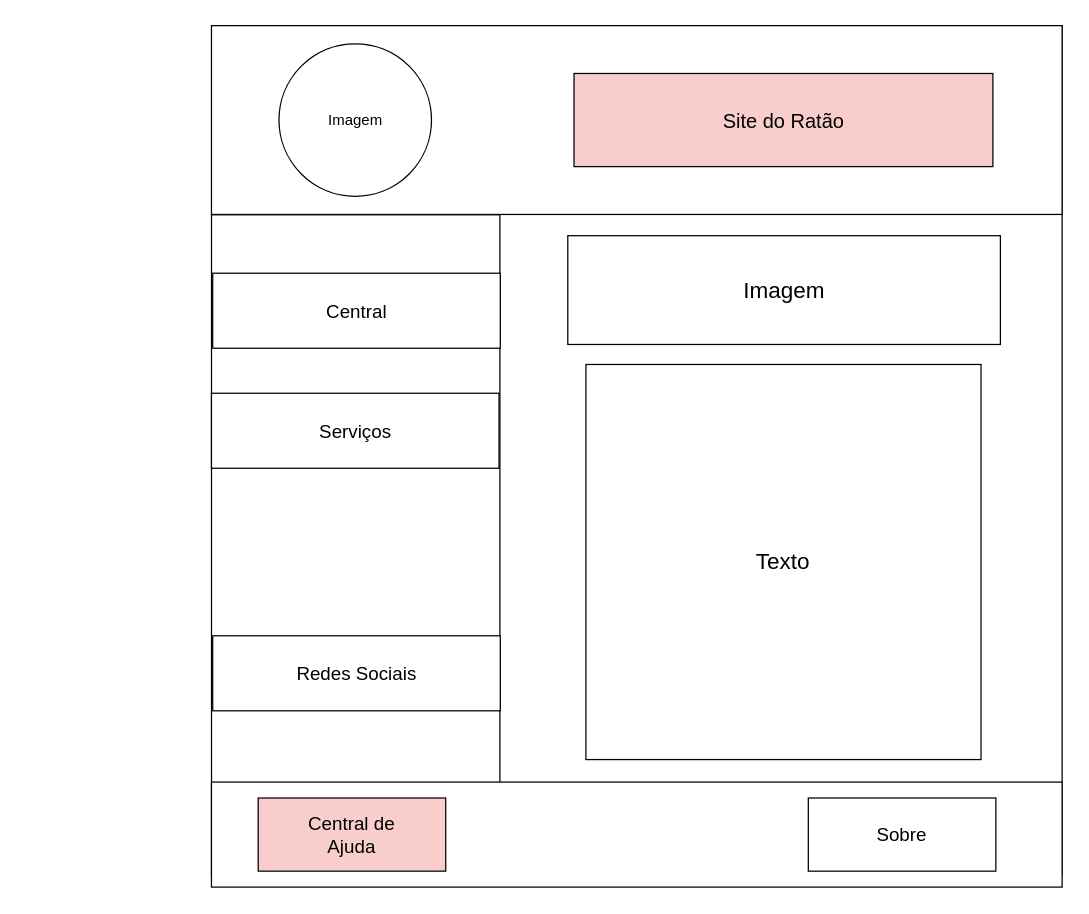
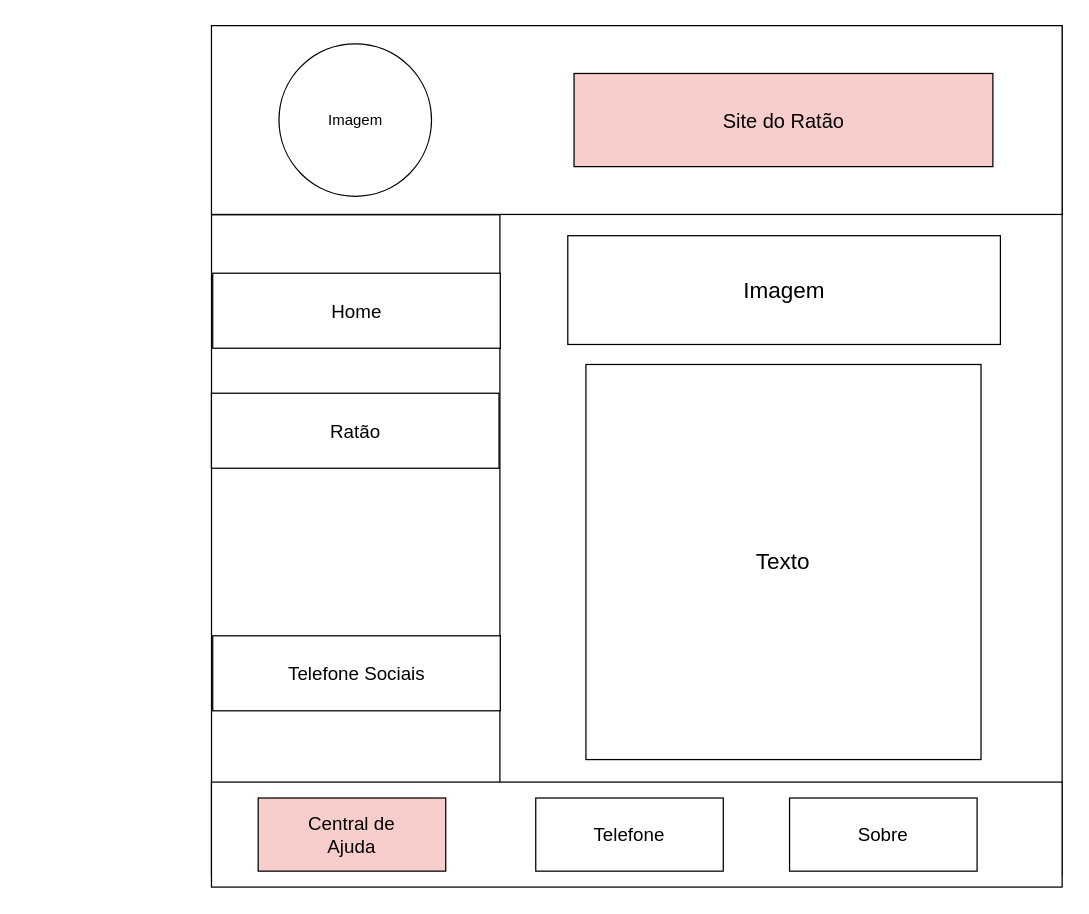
node "Central": label "Central" -> "Home"
node "Serviços": label "Serviços" -> "Ratão"
node "Redes Sociais": label "Redes Sociais" -> "Telefone Sociais"
node "Telefone": added
node "Sobre": moved (902, 834) -> (883, 834)
